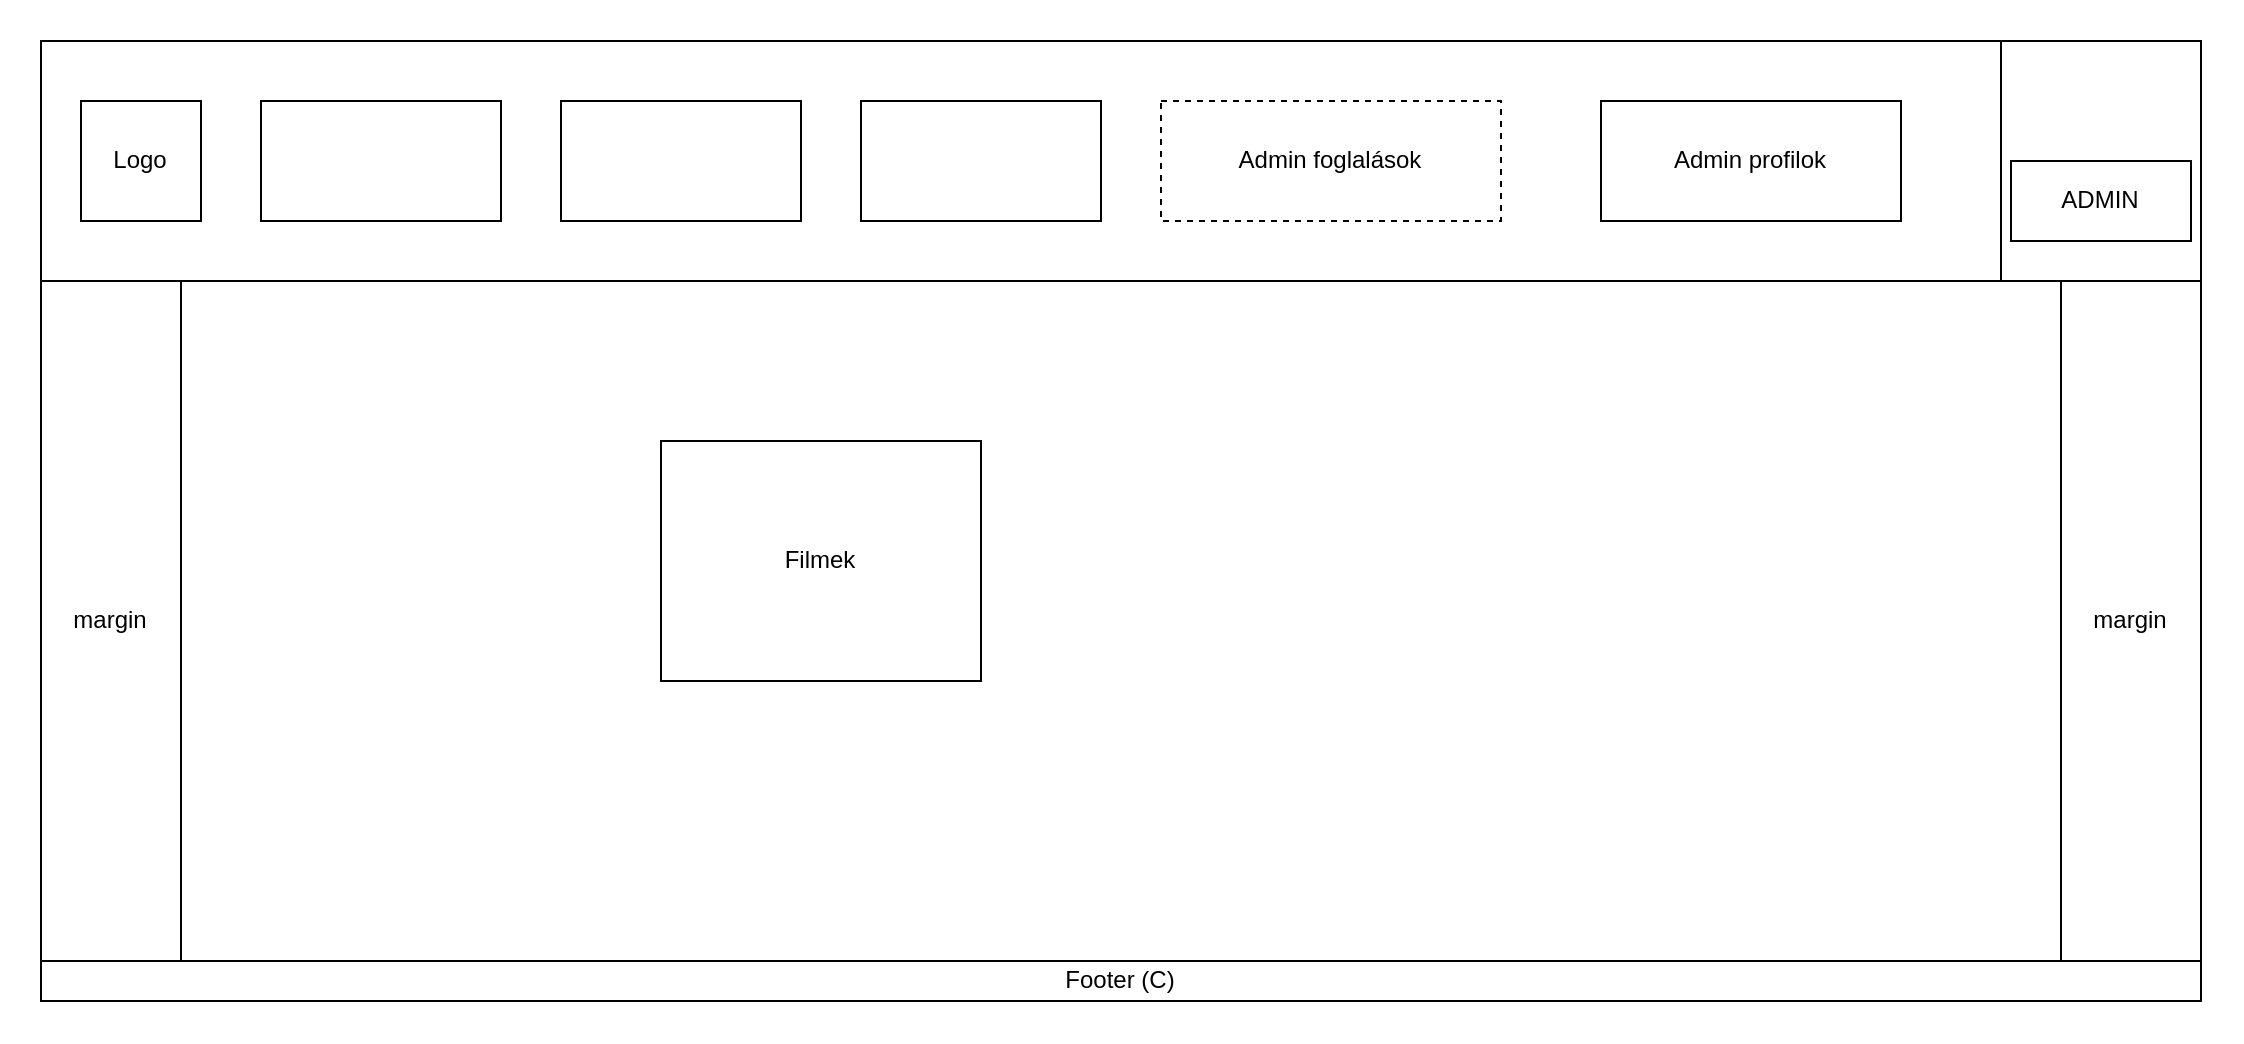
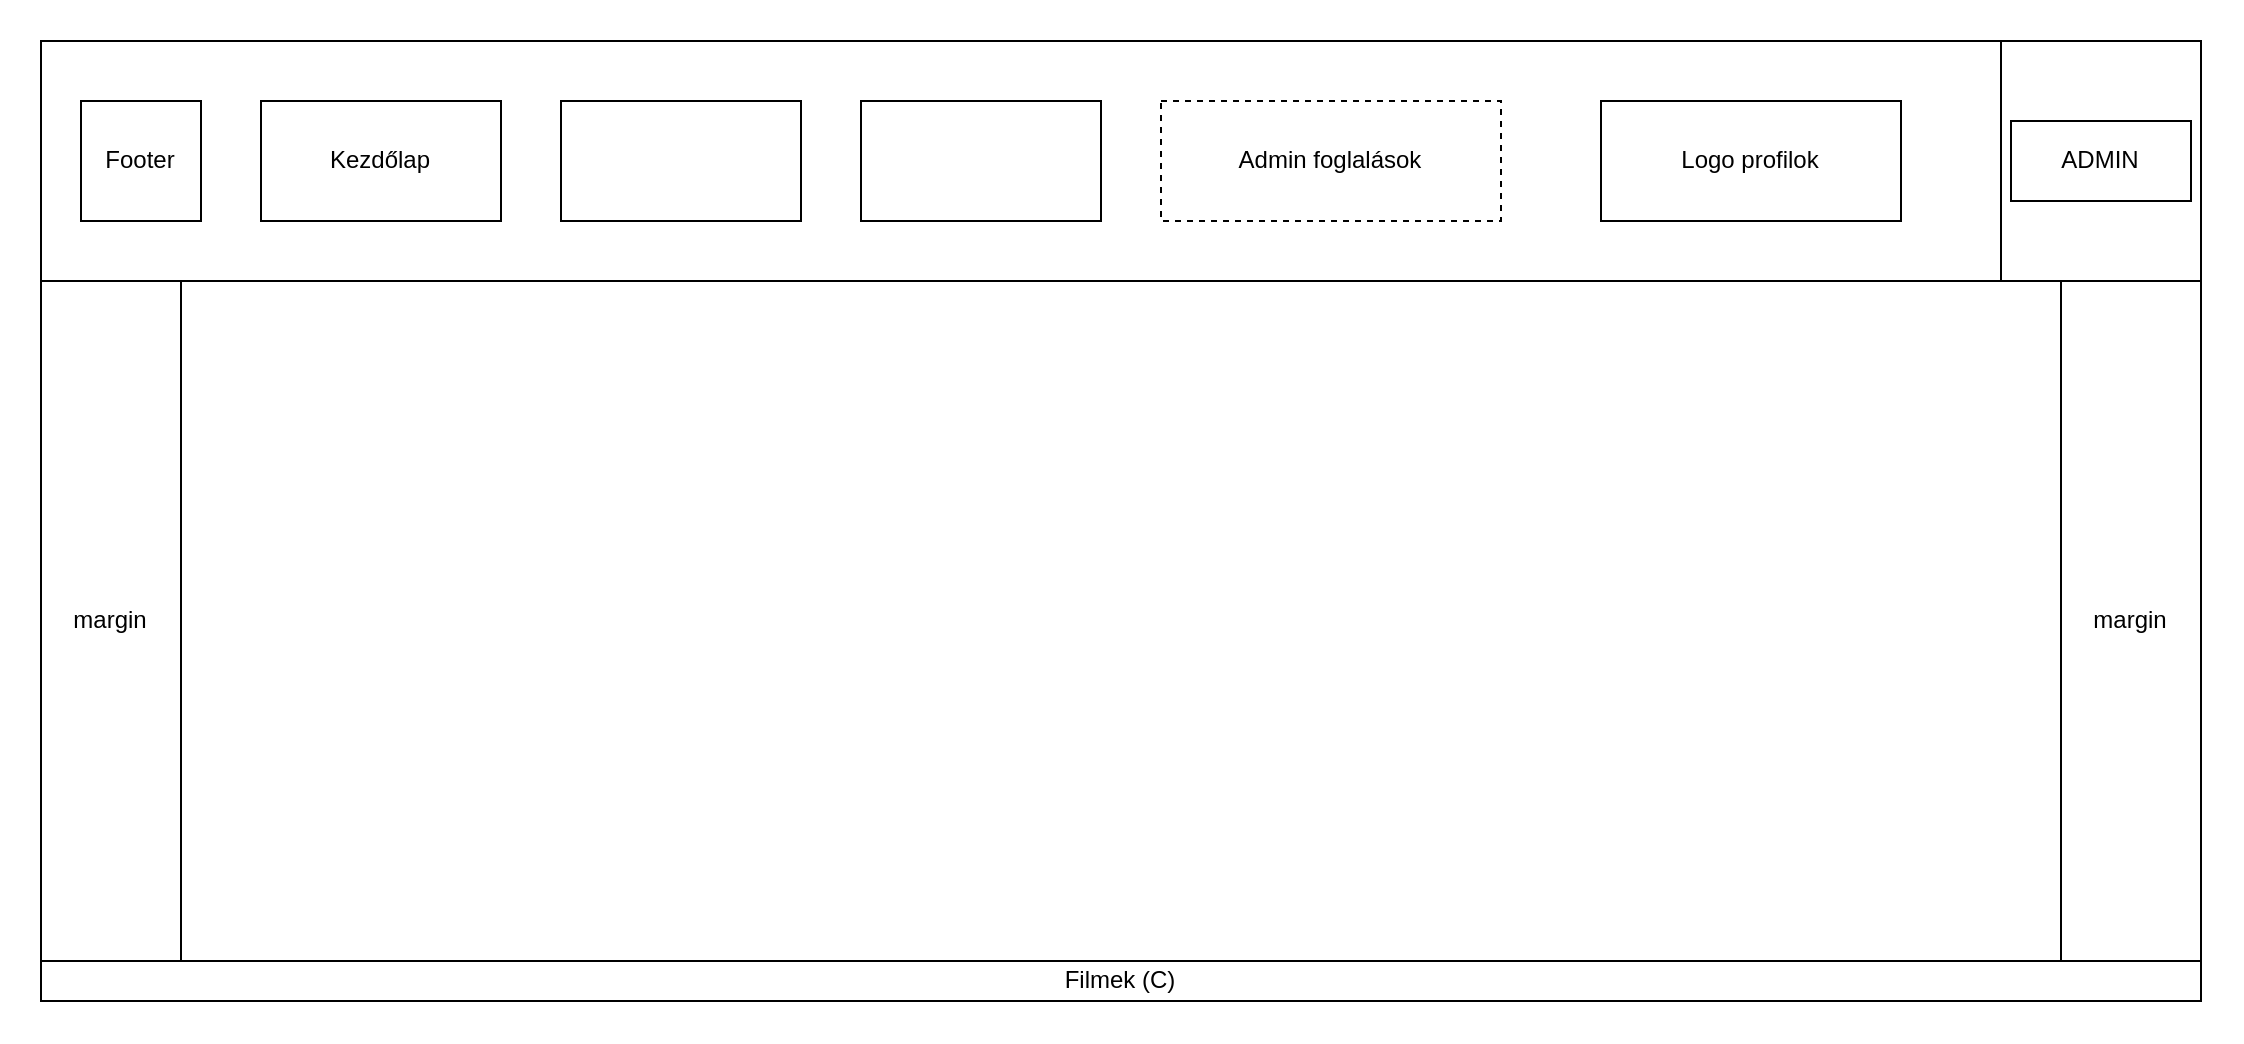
node "Logo": label "Logo" -> "Footer"
node "Kezdőlap": added
node "Admin profilok": label "Admin profilok" -> "Logo profilok"
node "ADMIN": moved (2101, 201) -> (2101, 161)
node "Filmek": removed
node "Footer (C)": label "Footer (C)" -> "Filmek (C)"
